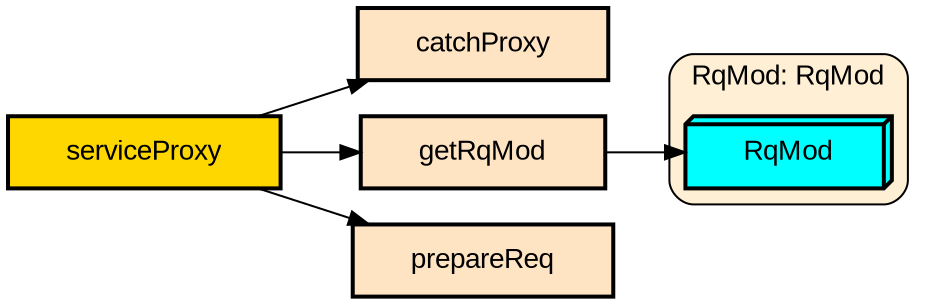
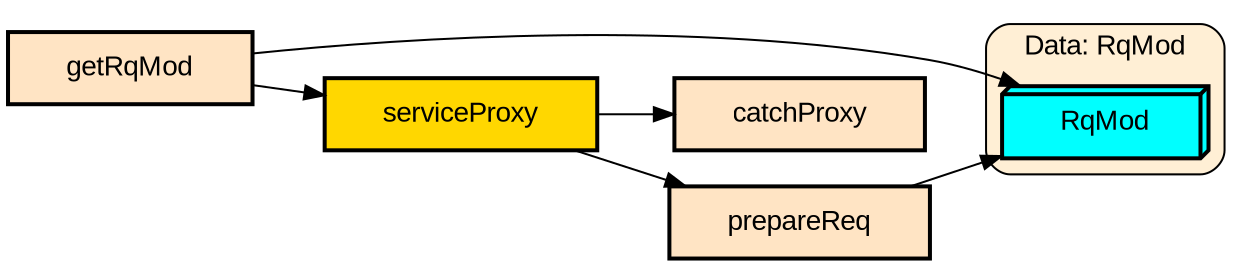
cluster "RqMod: RqMod": label "RqMod: RqMod" -> "Data: RqMod"
edge "serviceProxy" -> "getRqMod": reversed
edge "prepareReq" -> "RqMod": added
